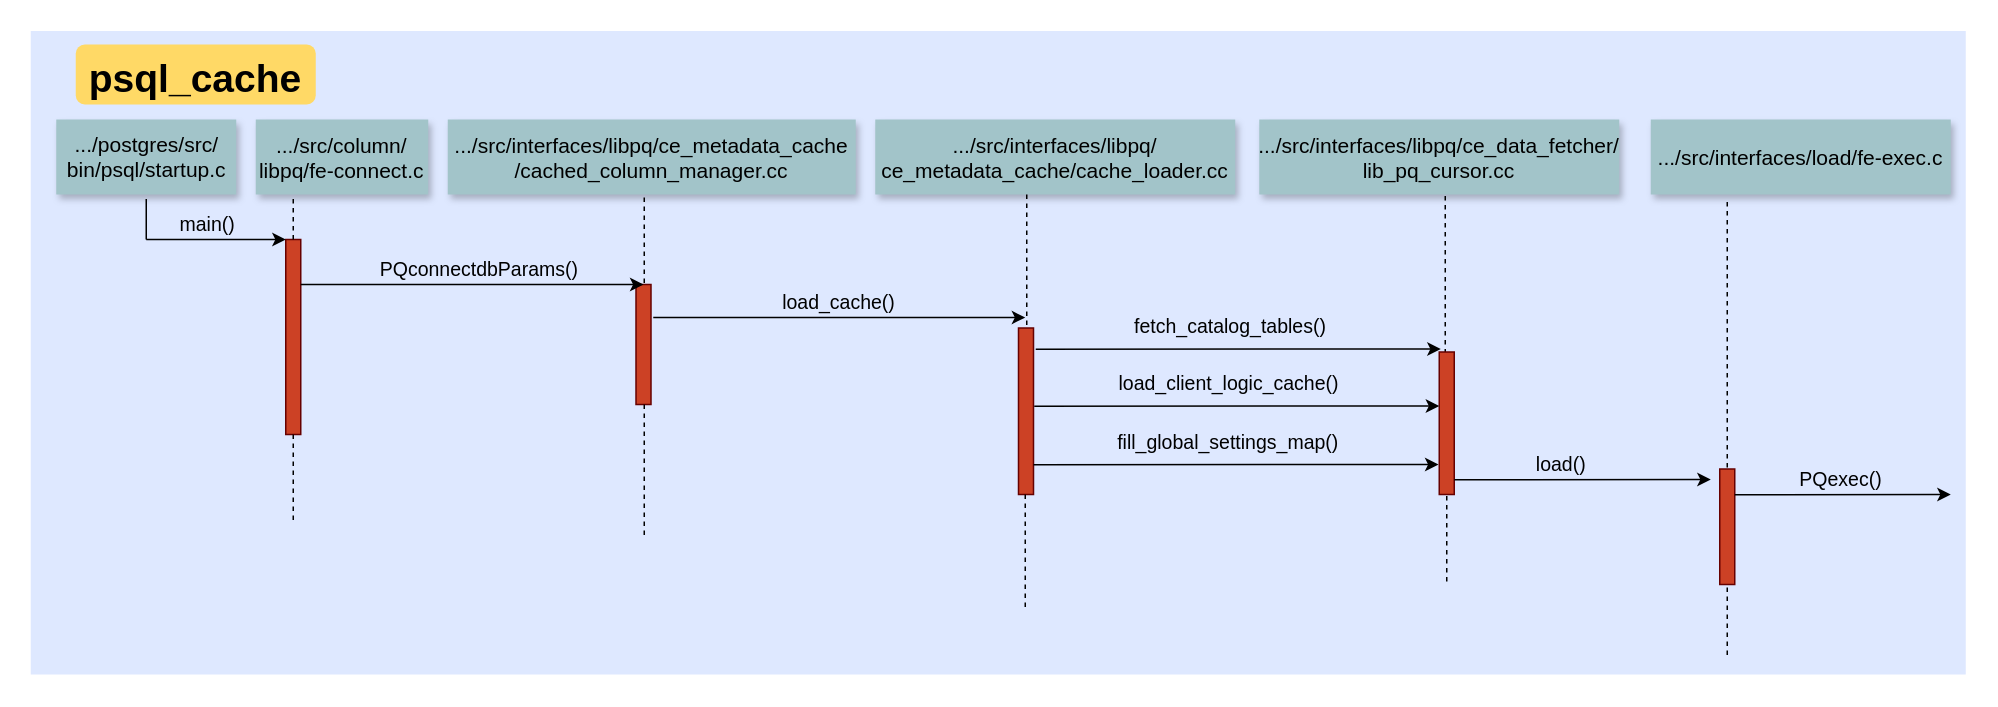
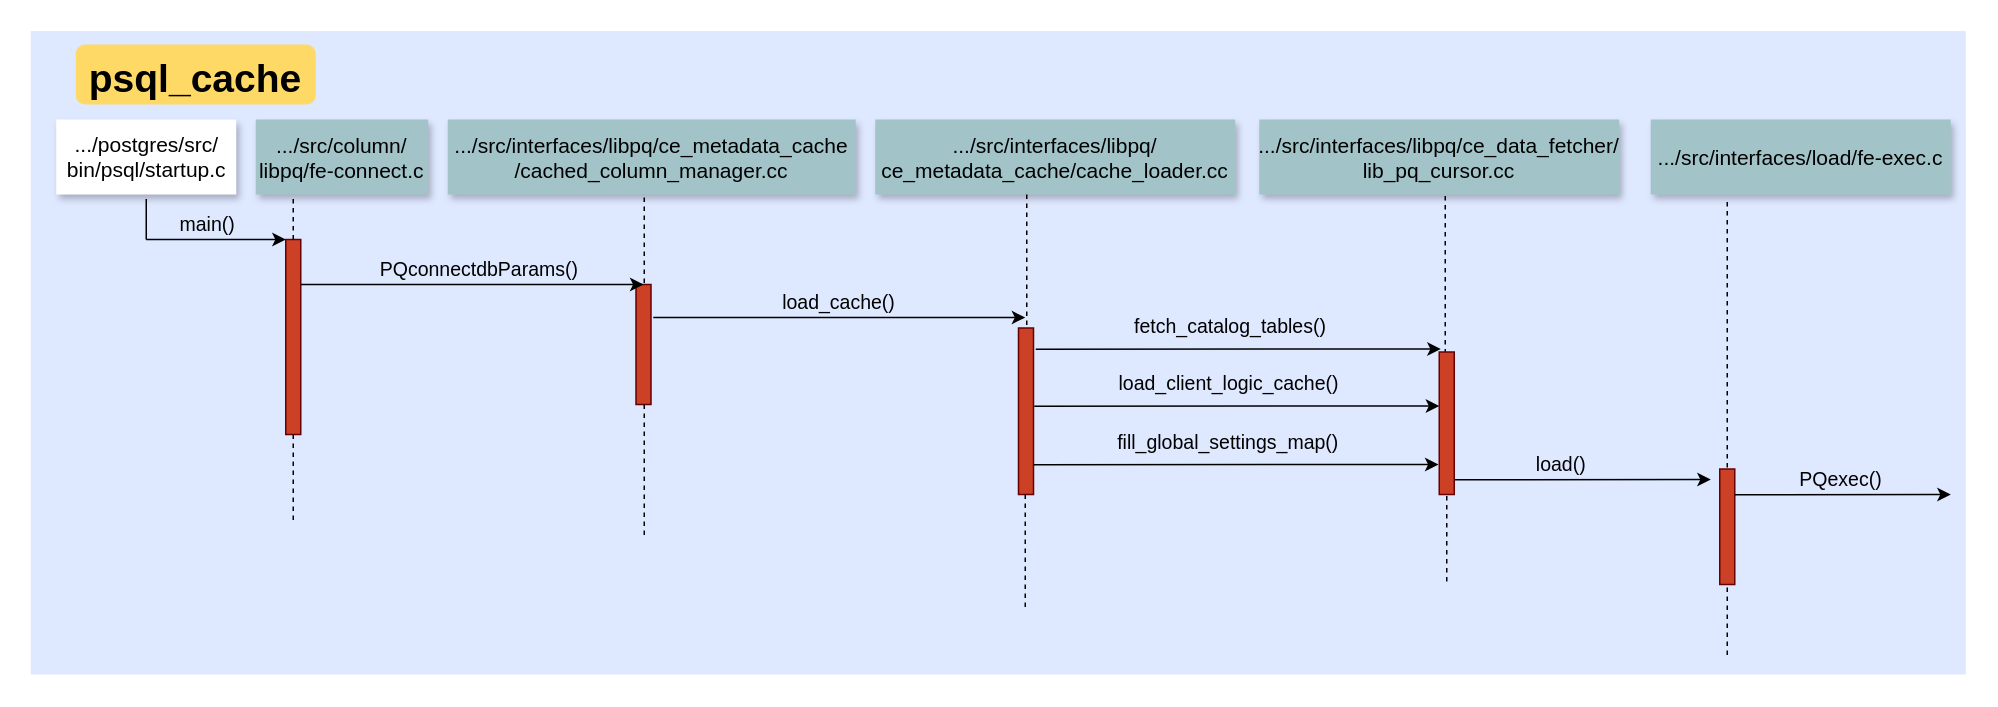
node ".../postgres/src/ bin/psql/startup.c": fillcolor #a2c4c9 -> #ffffff
